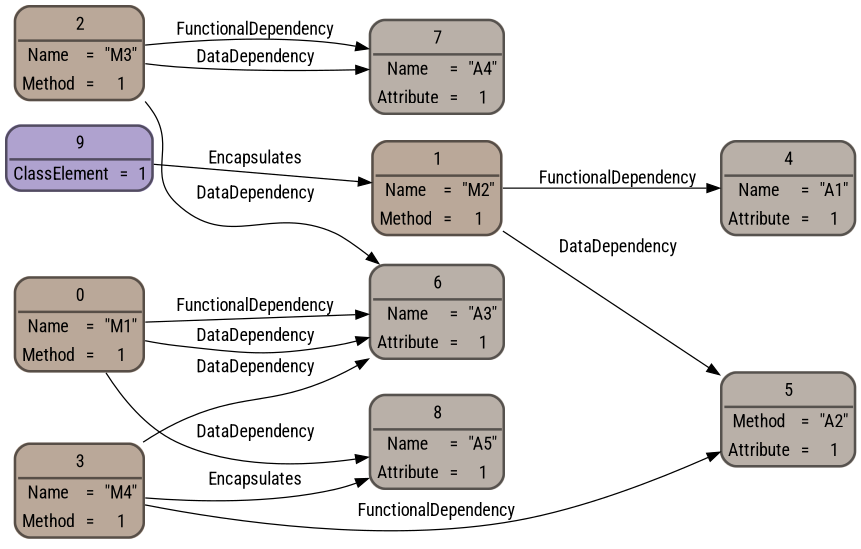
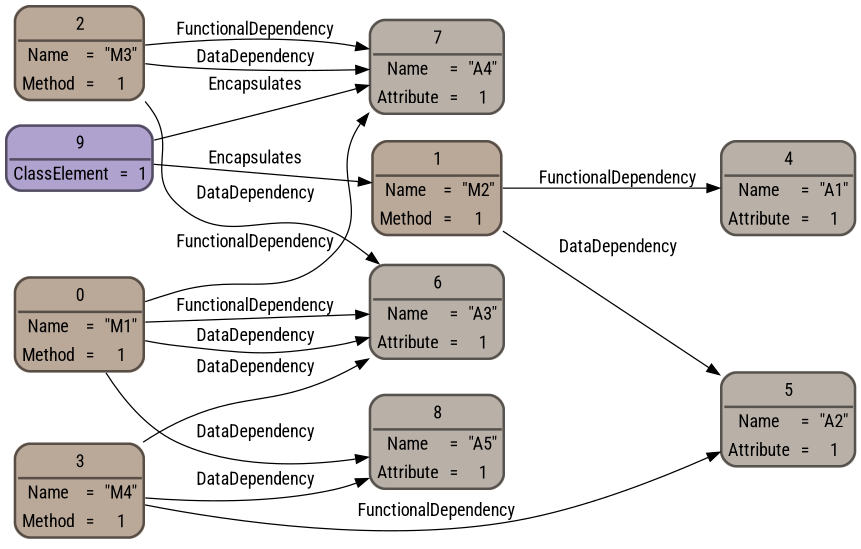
edge "9" -> "7": added, label "Encapsulates"
edge "0" -> "7": added, label "FunctionalDependency"
node "5": text "Method" -> "Name"
edge "3" -> "8": label "Encapsulates" -> "DataDependency"
